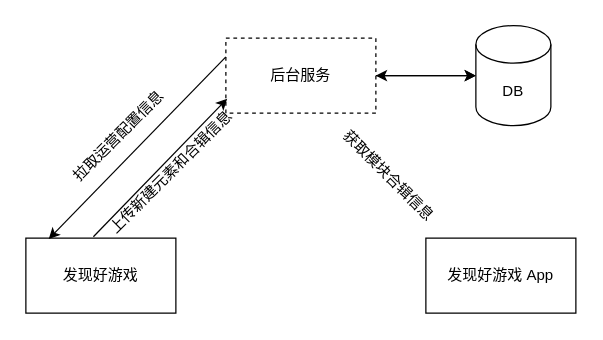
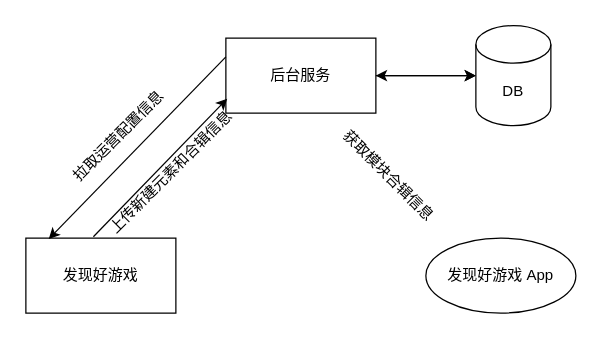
node "后台服务": style dashed -> solid
node "发现好游戏 App": shape rectangle -> ellipse
